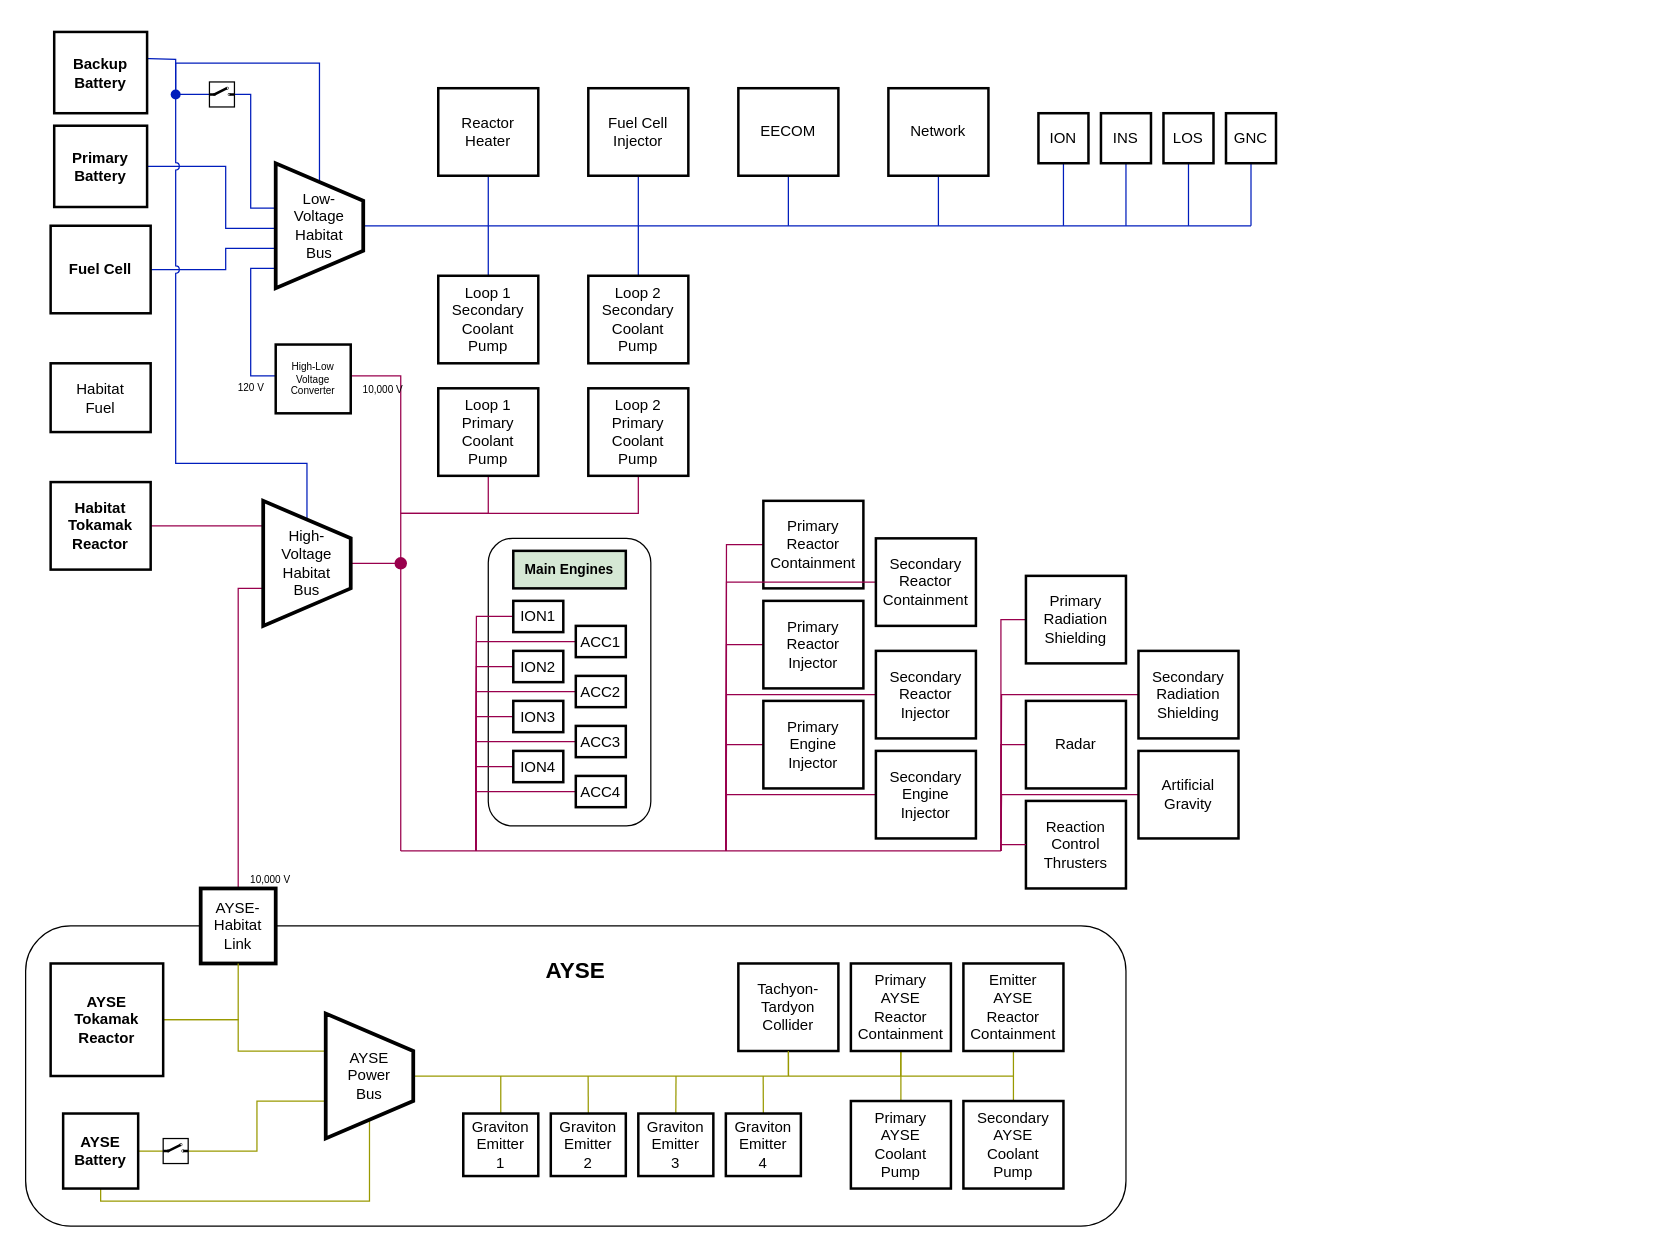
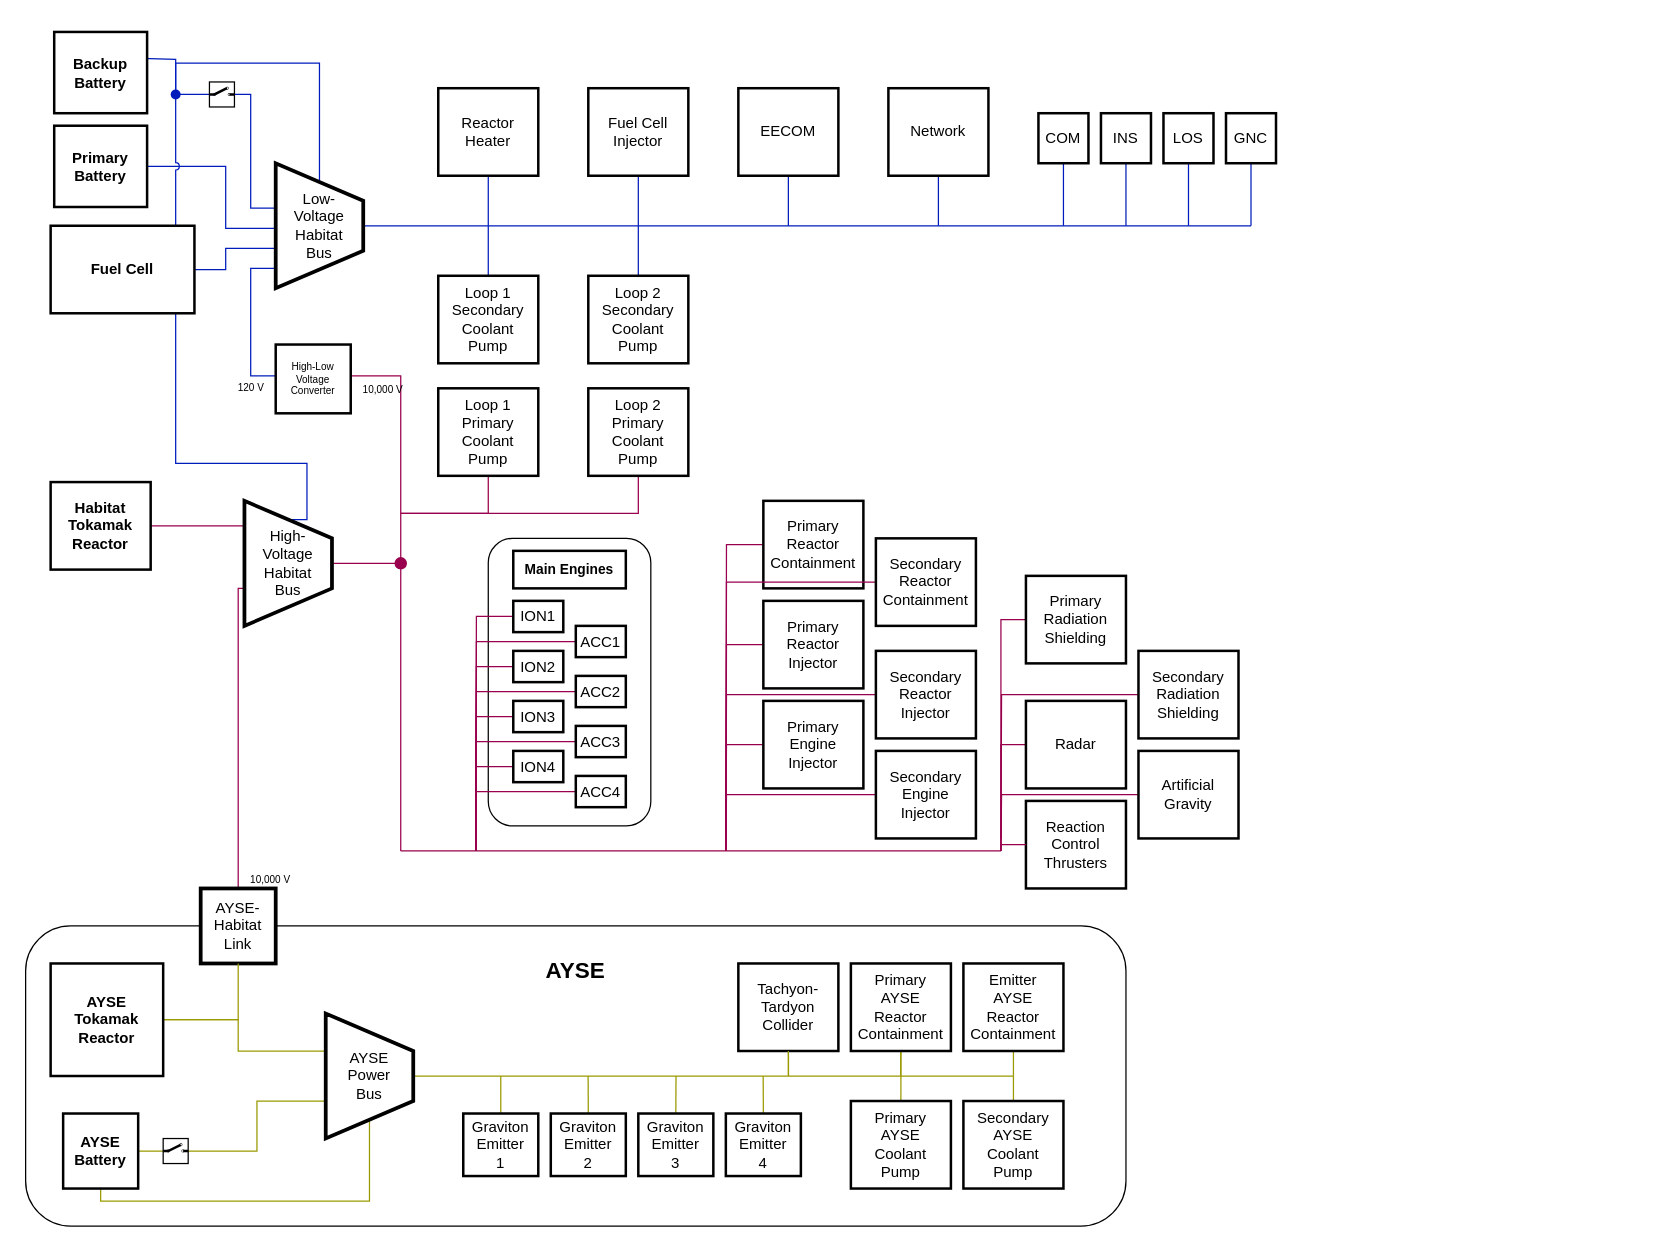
node "ION": label "ION" -> "COM"
node "Fuel Cell": size 100x88 -> 144x88
node "Habitat Fuel": removed
node "High-Voltage Habitat Bus": moved (307, 563) -> (288, 563)
node "Main Engines": fillcolor #d5e8d4 -> #ffffff
